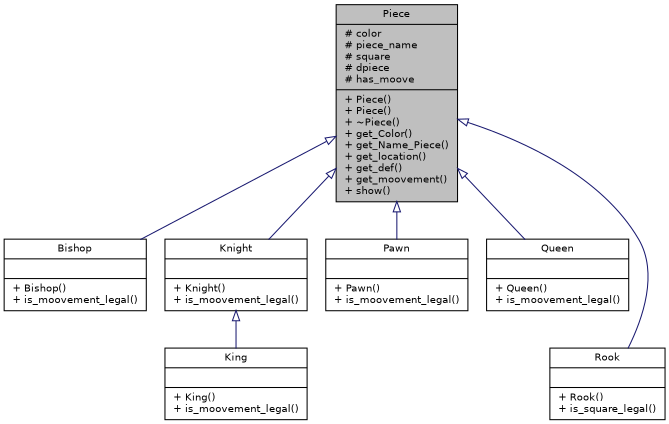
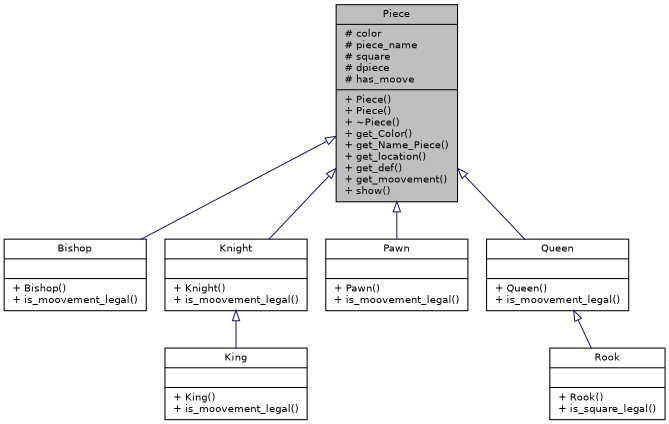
edge "Rook" -> "Piece": now "Rook" -> "Queen"
